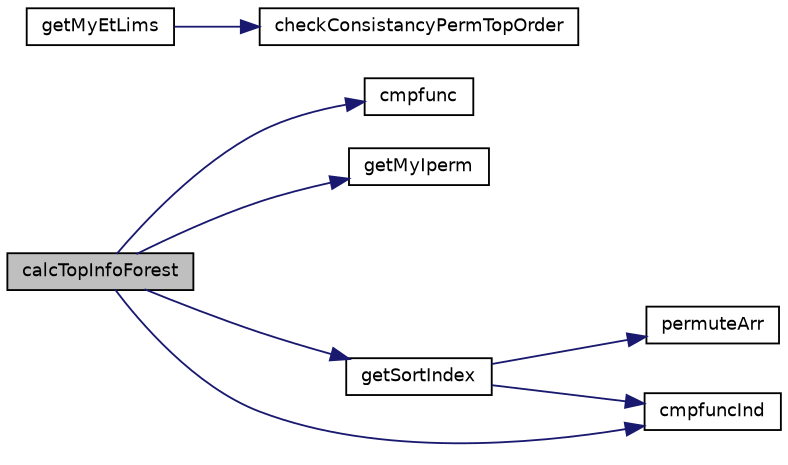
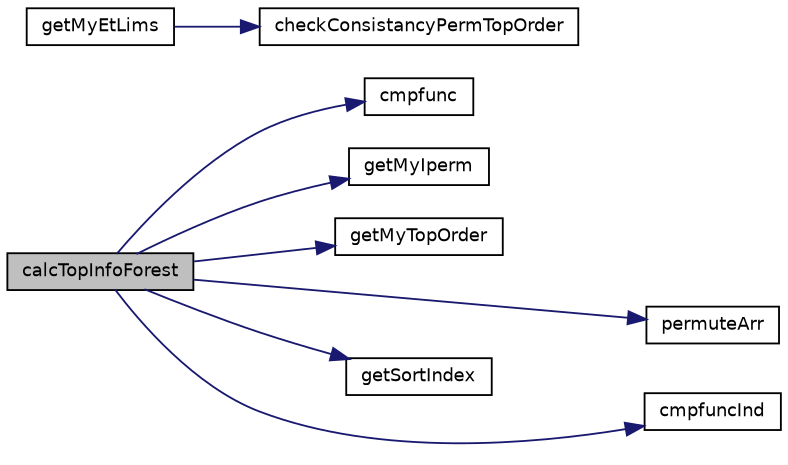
node "getMyTopOrder": added
edge "getSortIndex" -> "permuteArr": now "calcTopInfoForest" -> "permuteArr"
edge "getSortIndex" -> "cmpfuncInd": removed
